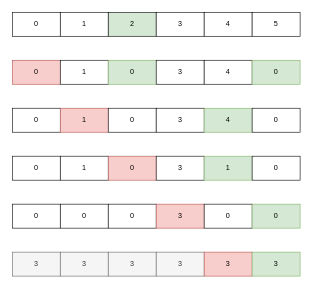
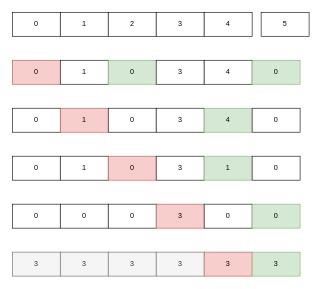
node "2": fillcolor #d5e8d4 -> #ffffff
node "5": moved (276, 24) -> (285, 24)
